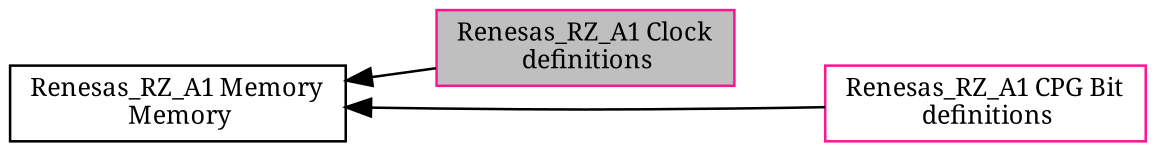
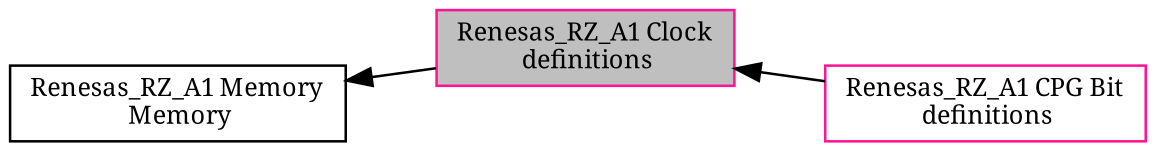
edge "Renesas_RZ_A1 CPG Bit definitions" -> "Renesas_RZ_A1 Memory Memory": now "Renesas_RZ_A1 CPG Bit definitions" -> "Renesas_RZ_A1 Clock definitions"
